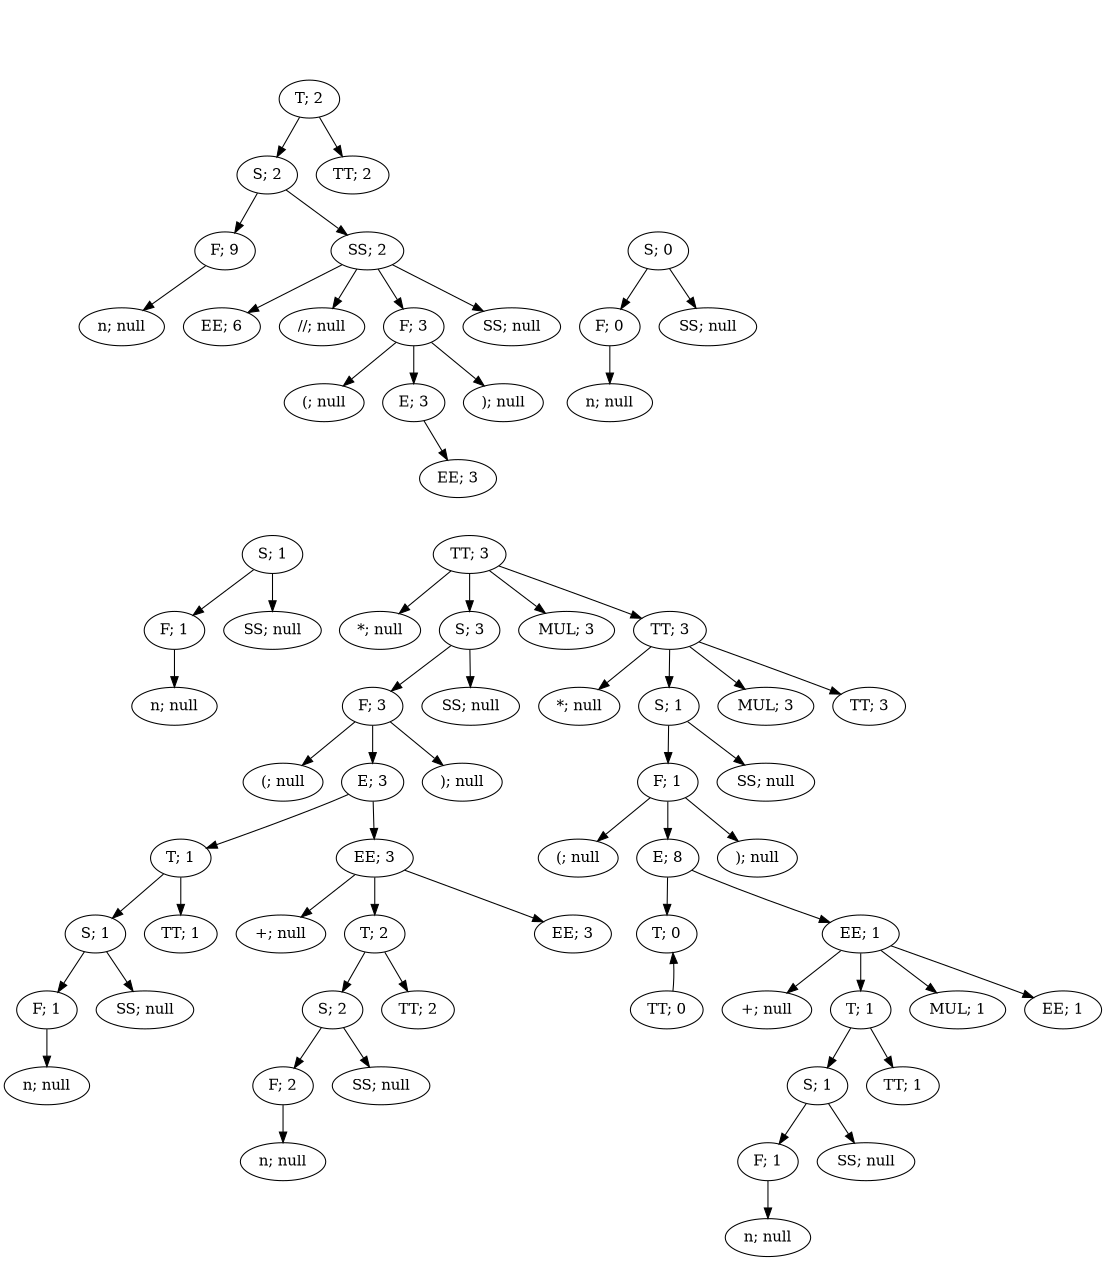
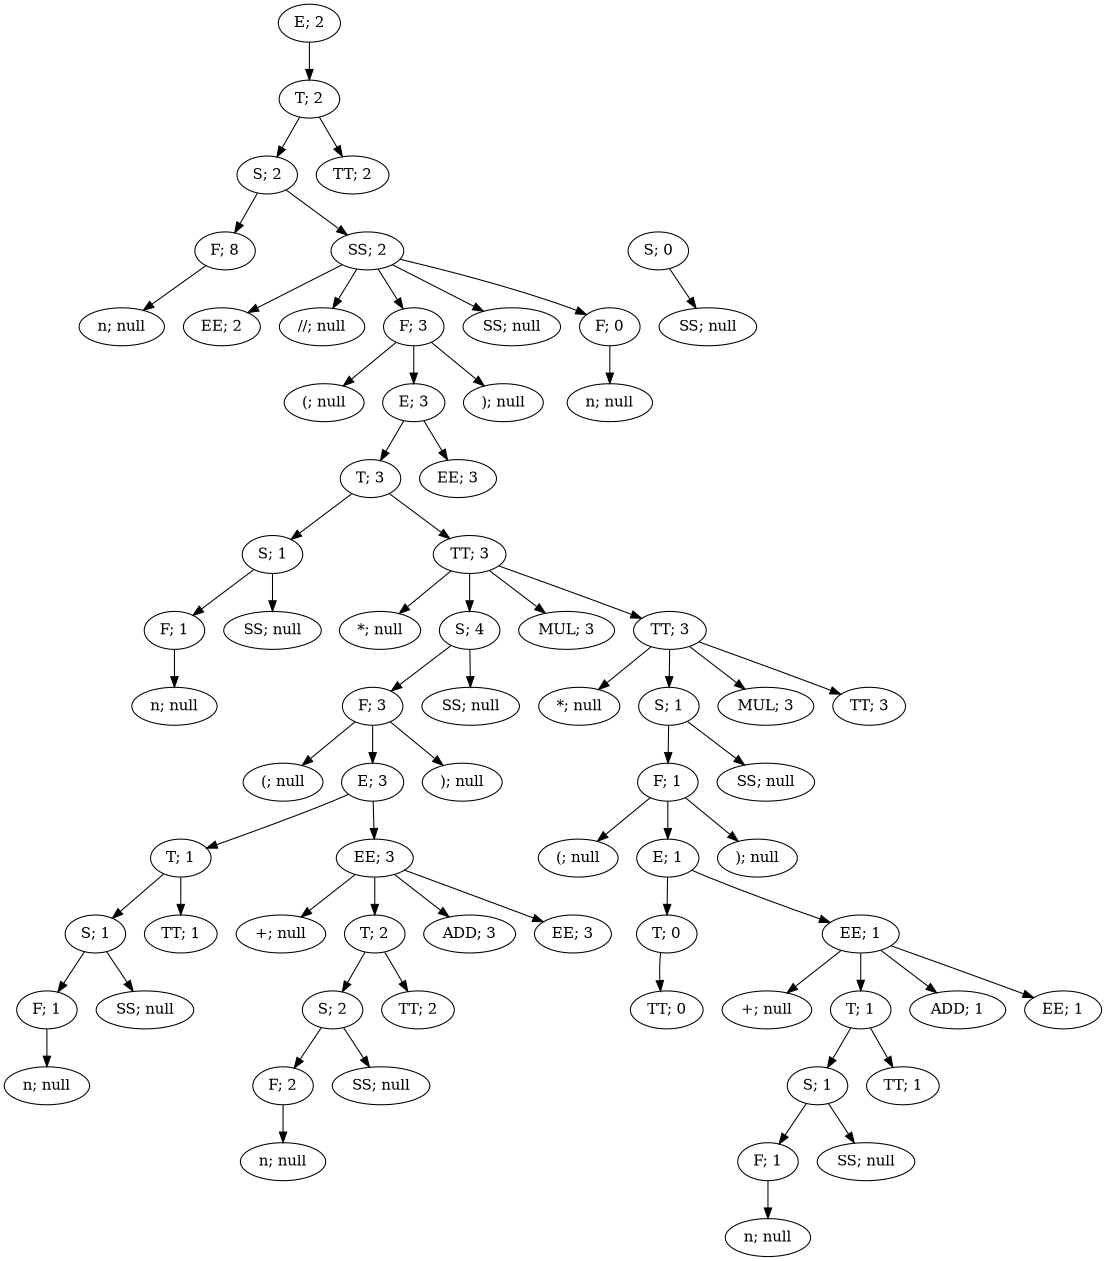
node "E; 2": added
node "F; 9": label "F; 9" -> "F; 8"
edge "S; 0" -> "F; 0": now "SS; 2" -> "F; 0"
node "EE; 6": label "EE; 6" -> "EE; 2"
node "T; 3": added
node "S; 3": label "S; 3" -> "S; 4"
node "E; 8": label "E; 8" -> "E; 1"
node "ADD; 3": added
edge "TT; 0" -> "T; 0": reversed
node "MUL; 1": label "MUL; 1" -> "ADD; 1"
